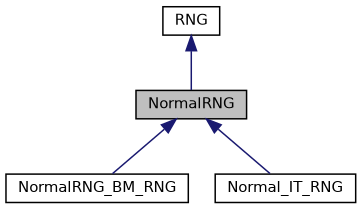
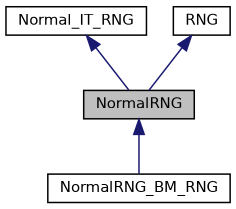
edge "Normal_IT_RNG" -> "NormalRNG": reversed
